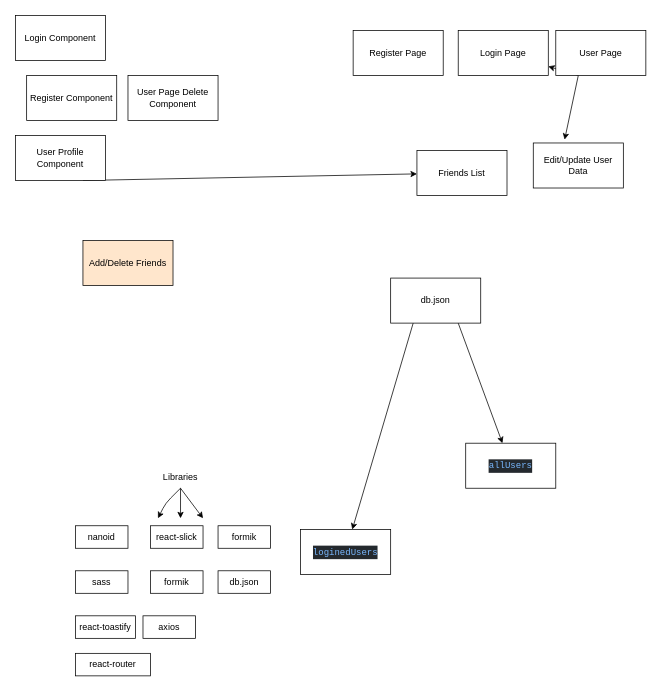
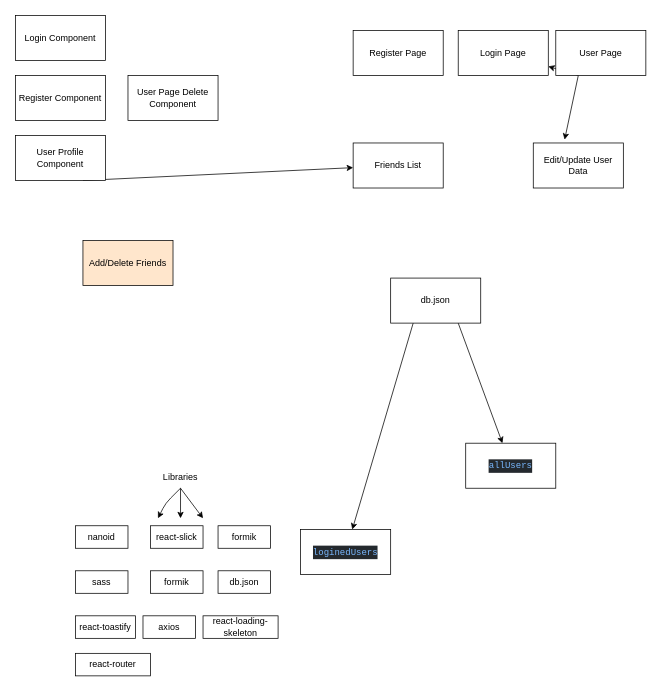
node "Register Component": moved (72, 98) -> (60, 98)
node "Friends List": moved (462, 173) -> (398, 165)
node "react-loading-skeleton": added
